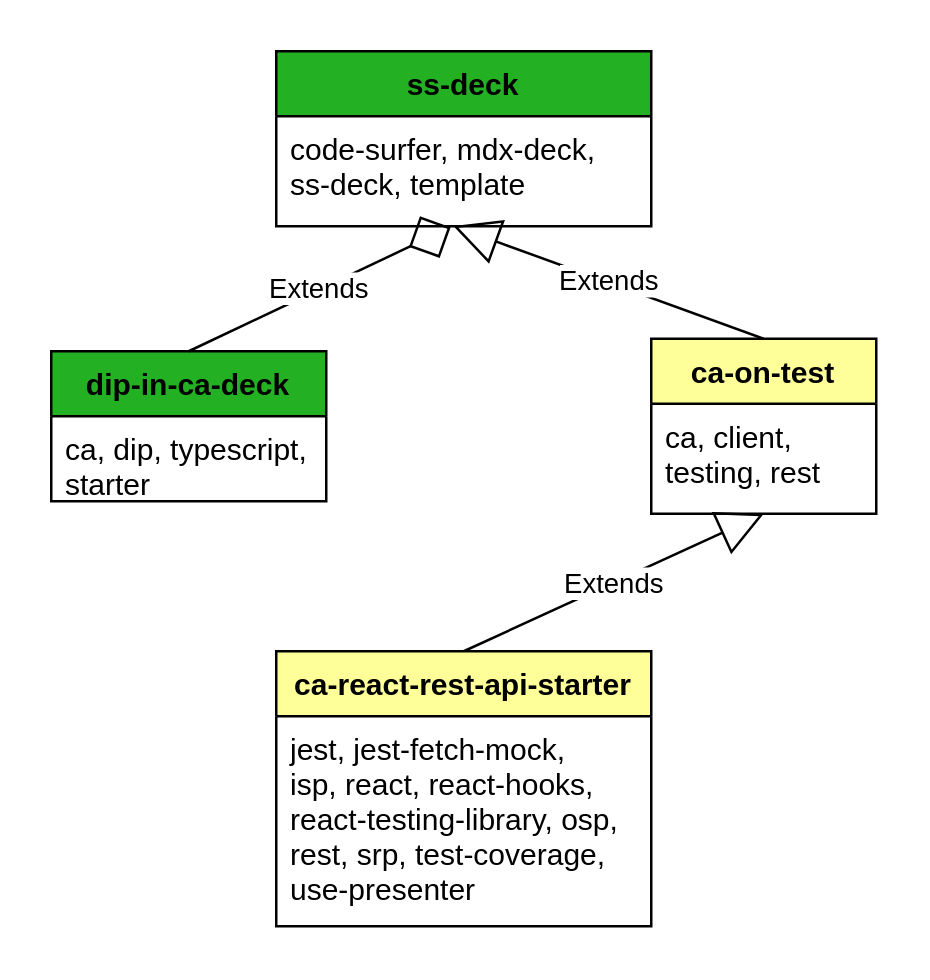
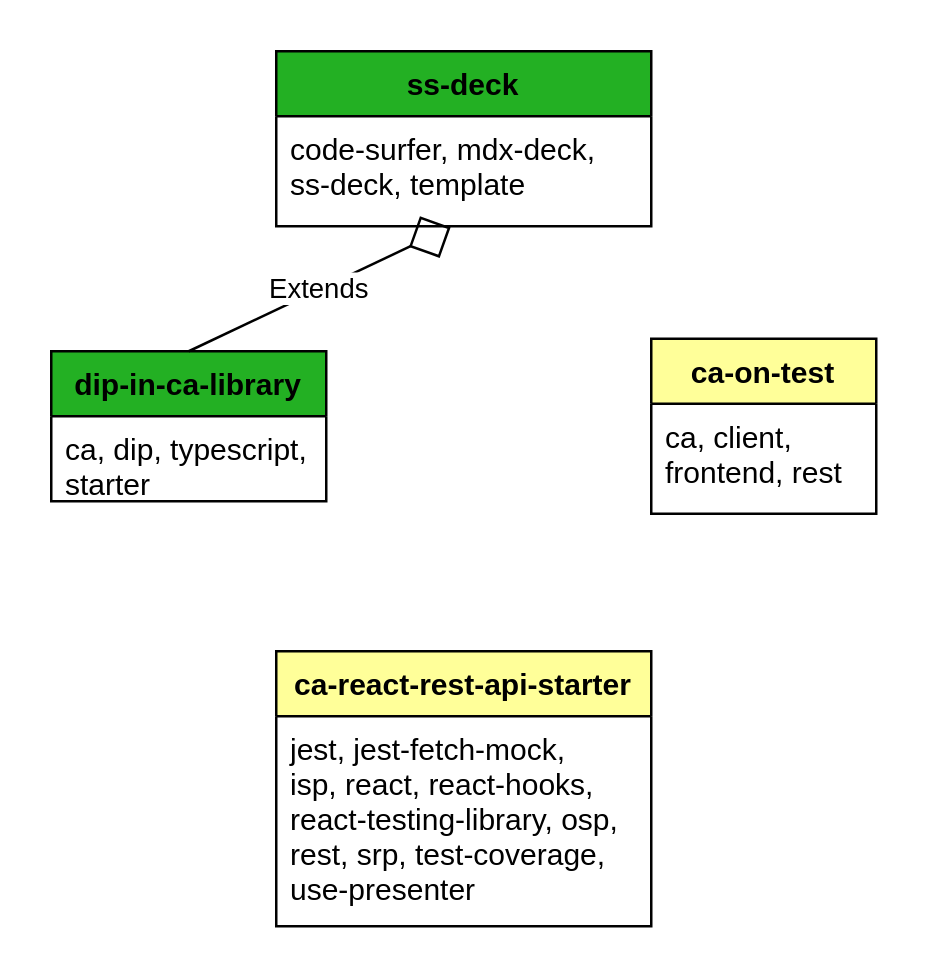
edge "ca-on-test" -> "code-surfer, mdx-deck, ss-deck, template": removed, label "Extends"
node "dip-in-ca-deck": label "dip-in-ca-deck" -> "dip-in-ca-library"
node "ca, client, testing, rest": label "ca, client, testing, rest" -> "ca, client, frontend, rest"
edge "ca-react-rest-api-starter" -> "ca-on-test": removed, label "Extends"
